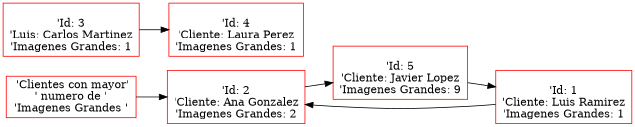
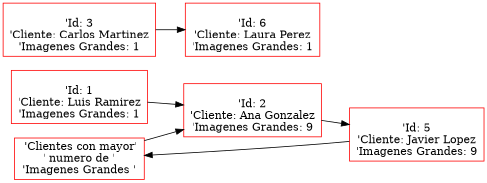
node "'Id: 3 'Luis: Carlos Martinez 'Imagenes Grandes: 1": label "'Id: 3 'Luis: Carlos Martinez 'Imagenes Grandes: 1" -> "'Id: 3 'Cliente: Carlos Martinez 'Imagenes Grandes: 1"
node "'Id: 4 'Cliente: Laura Perez 'Imagenes Grandes: 1": label "'Id: 4 'Cliente: Laura Perez 'Imagenes Grandes: 1" -> "'Id: 6 'Cliente: Laura Perez 'Imagenes Grandes: 1"
edge "'Id: 5 'Cliente: Javier Lopez 'Imagenes Grandes: 9" -> "'Id: 1 'Cliente: Luis Ramirez 'Imagenes Grandes: 1": now "'Id: 5 'Cliente: Javier Lopez 'Imagenes Grandes: 9" -> "'Clientes con mayor' ' numero de ' 'Imagenes Grandes '"
node "'Id: 2 'Cliente: Ana Gonzalez 'Imagenes Grandes: 2": label "'Id: 2 'Cliente: Ana Gonzalez 'Imagenes Grandes: 2" -> "'Id: 2 'Cliente: Ana Gonzalez 'Imagenes Grandes: 9"
